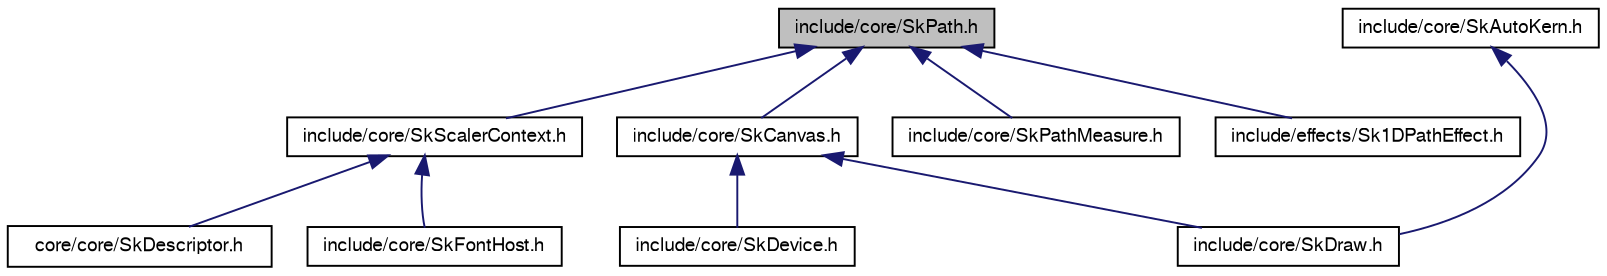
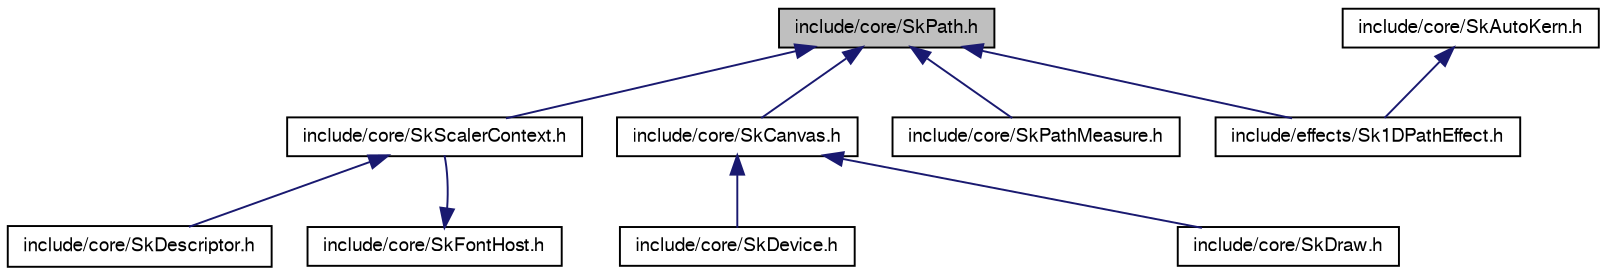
edge "include/core/SkDraw.h" -> "include/core/SkAutoKern.h": now "include/effects/Sk1DPathEffect.h" -> "include/core/SkAutoKern.h"
edge "include/core/SkFontHost.h" -> "include/core/SkScalerContext.h": reversed
node "core/core/SkDescriptor.h": label "core/core/SkDescriptor.h" -> "include/core/SkDescriptor.h"
